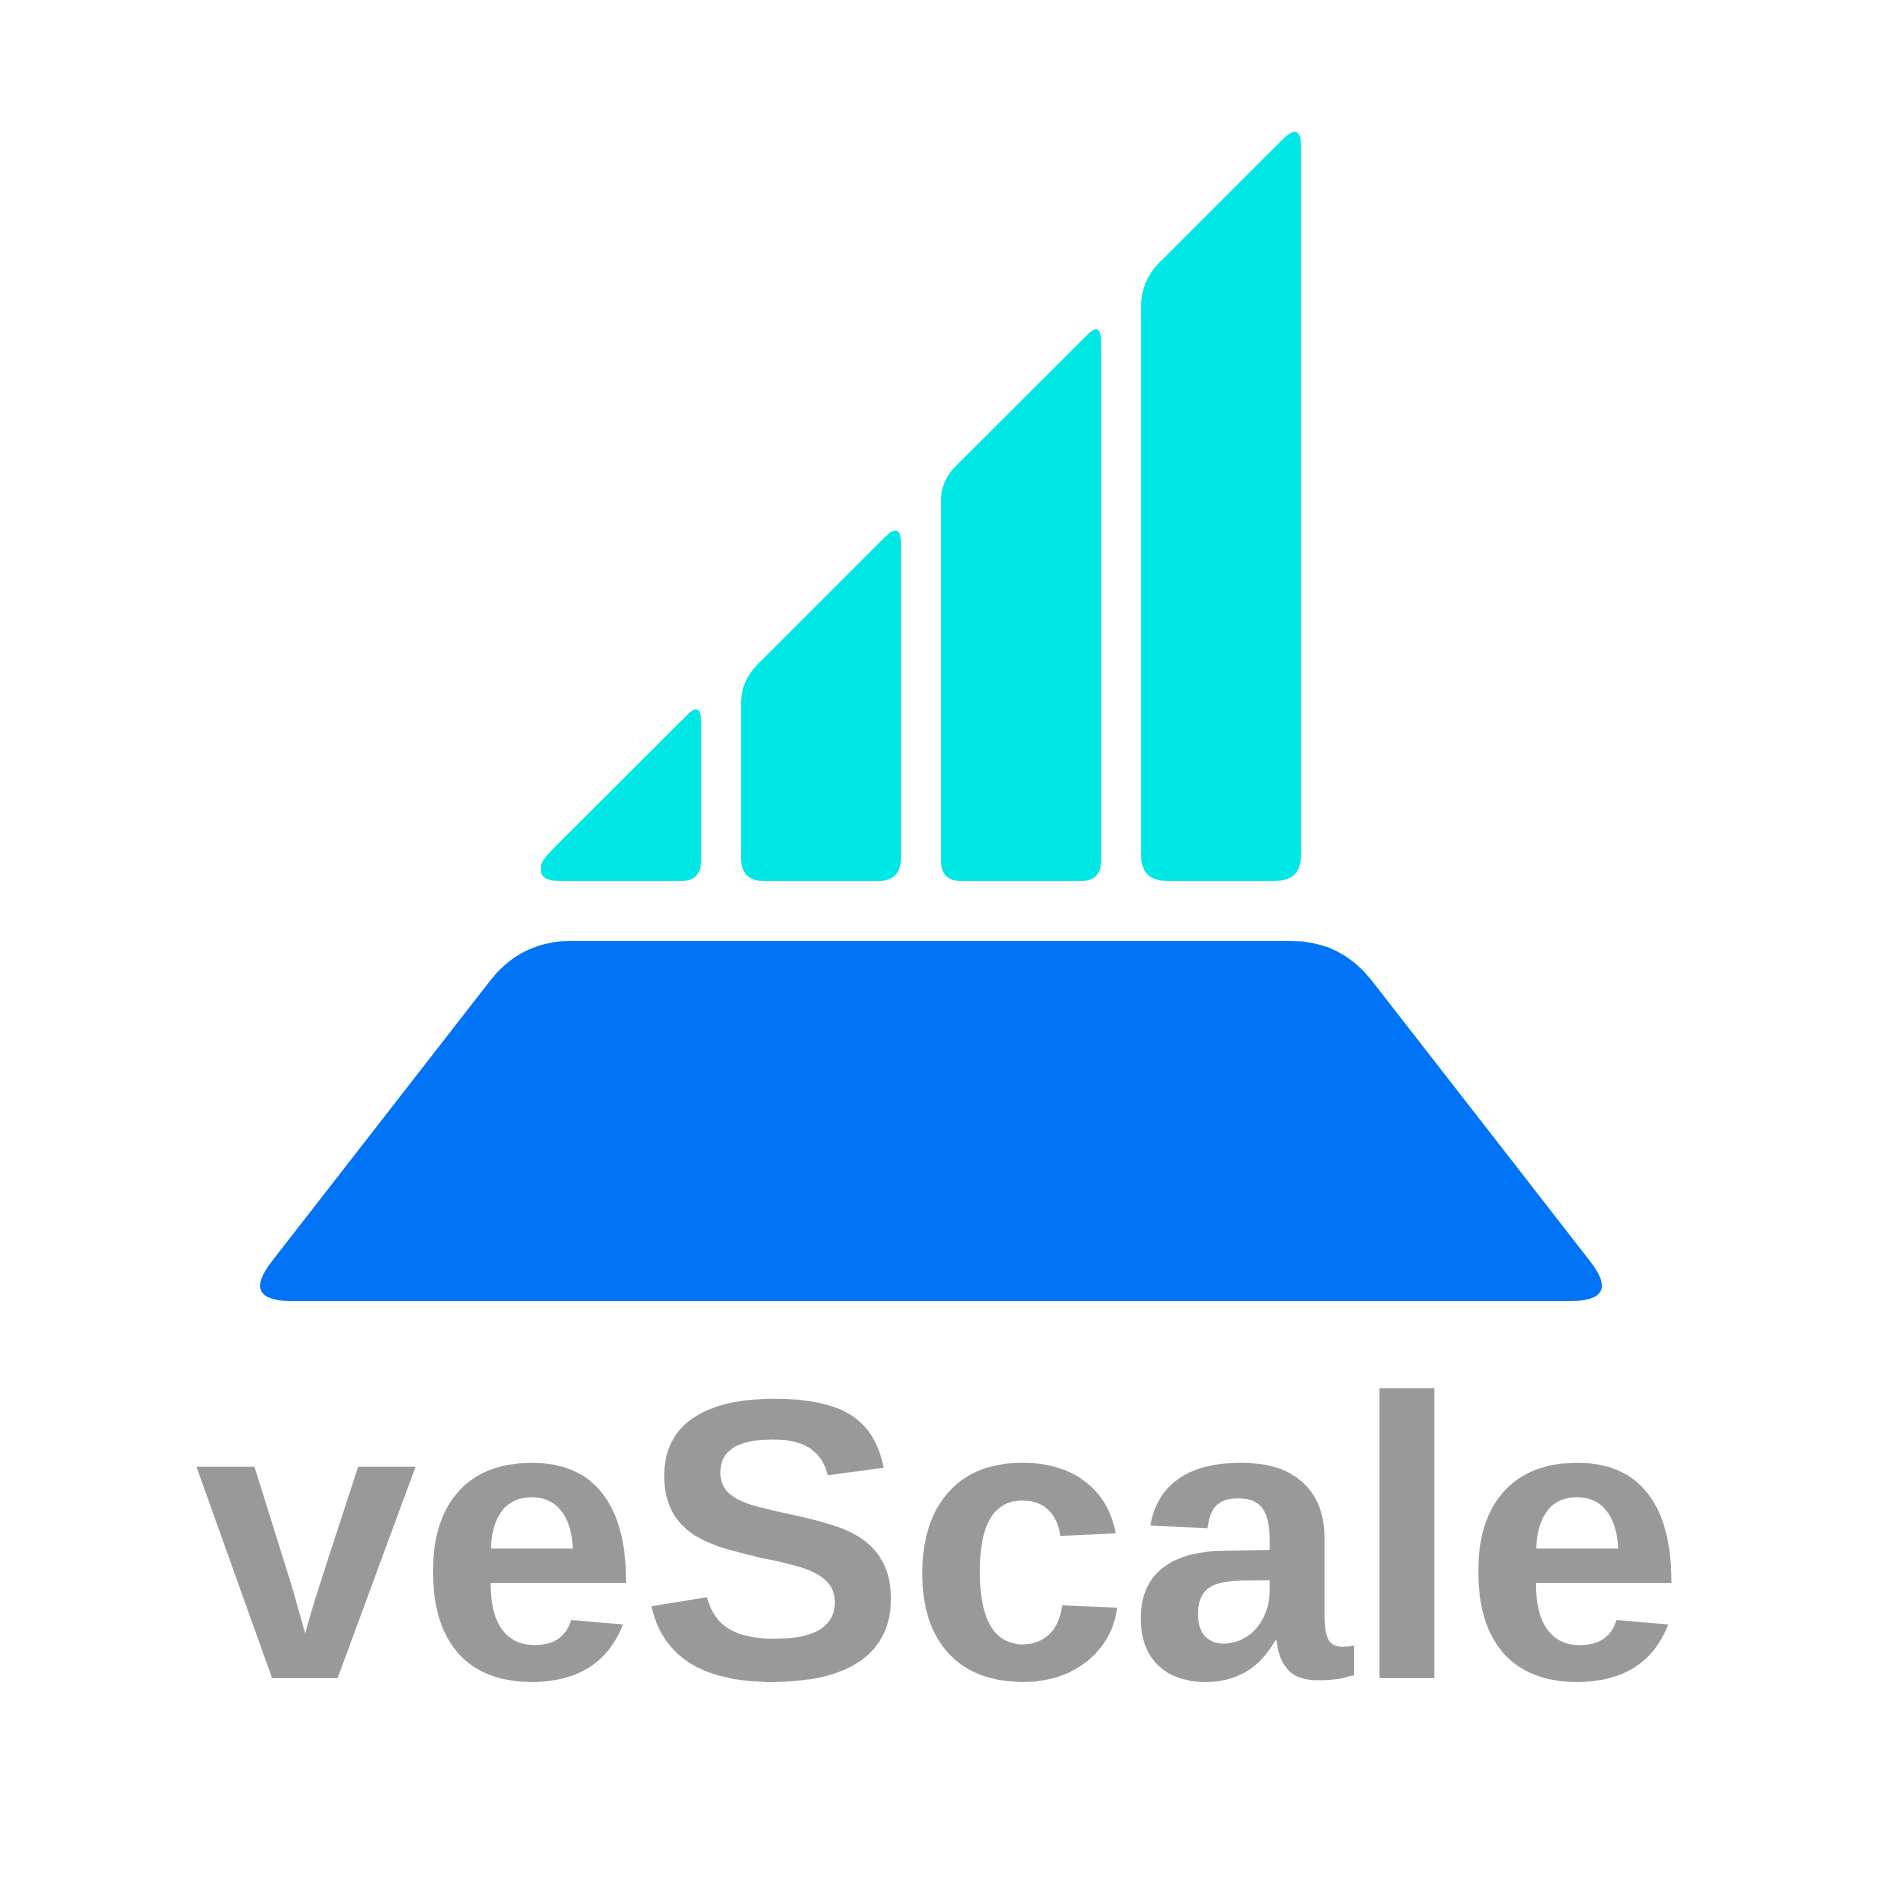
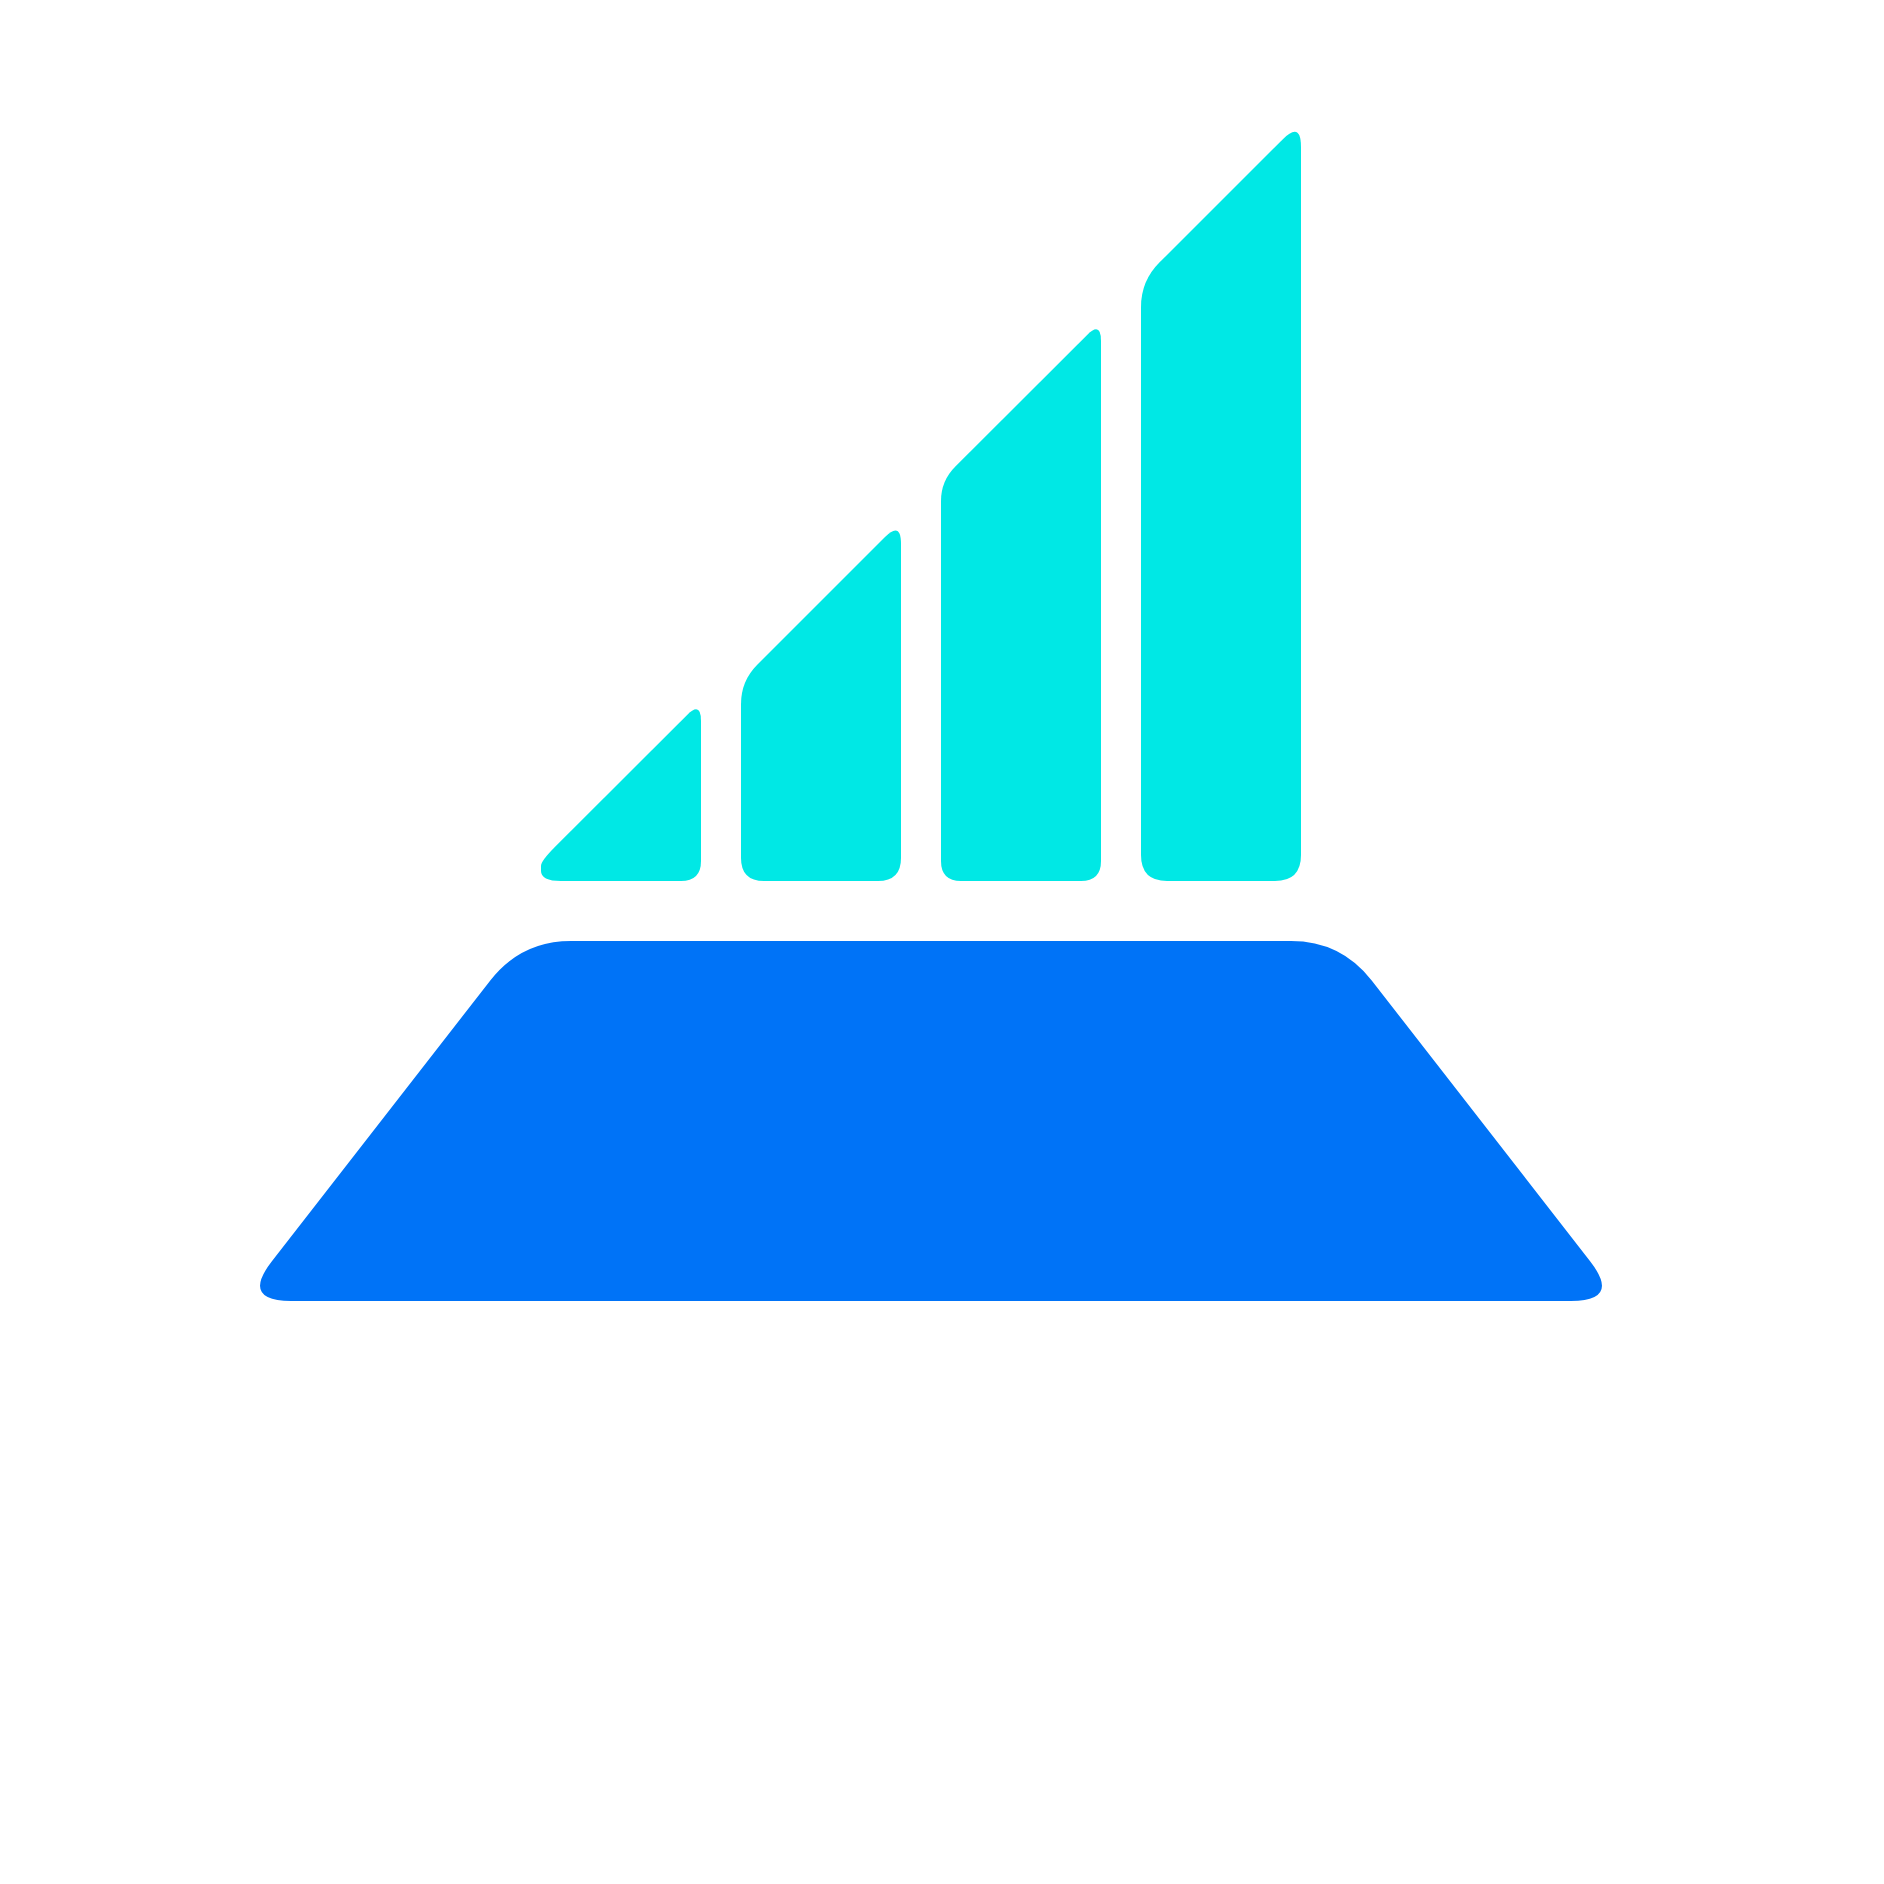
node "veScale": removed
